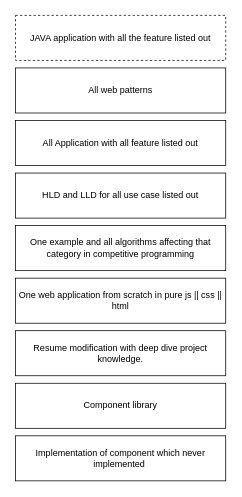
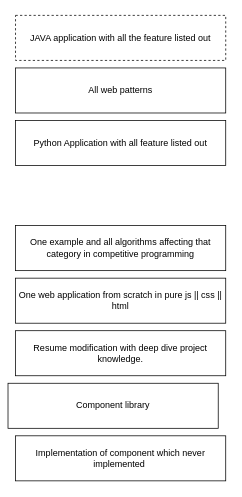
node "All Application with all feature listed out": label "All Application with all feature listed out" -> "Python Application with all feature listed out"
node "HLD and LLD for all use case listed out": removed
node "Component library": moved (120, 405) -> (113, 405)
